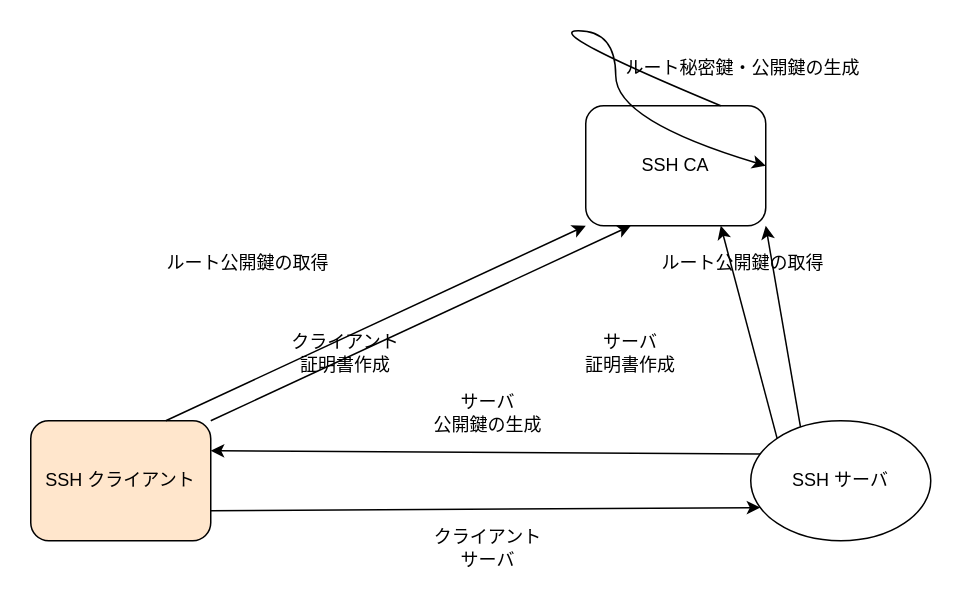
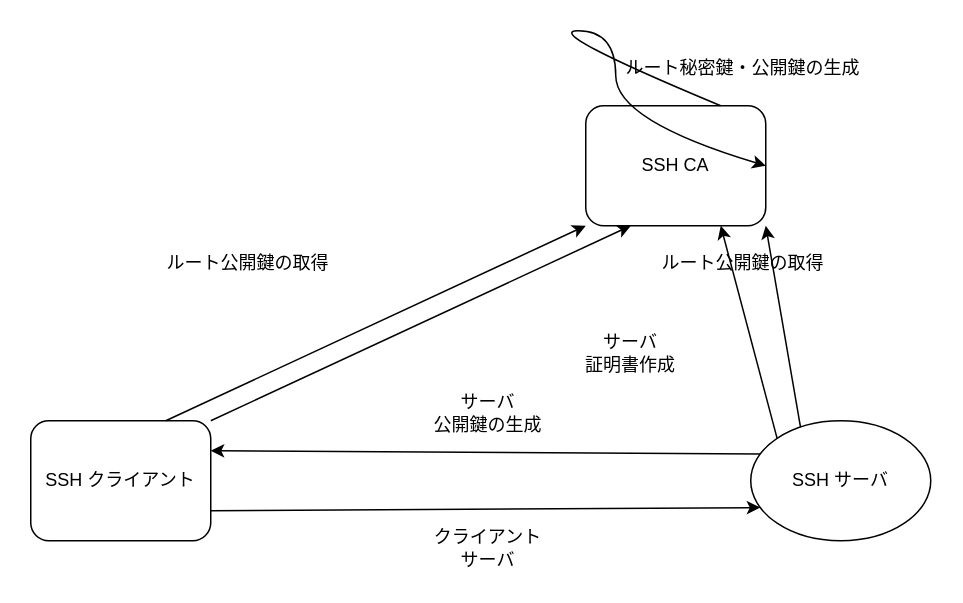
node "クライアント 証明書作成": removed
node "SSH クライアント": fillcolor #ffe6cc -> #ffffff
